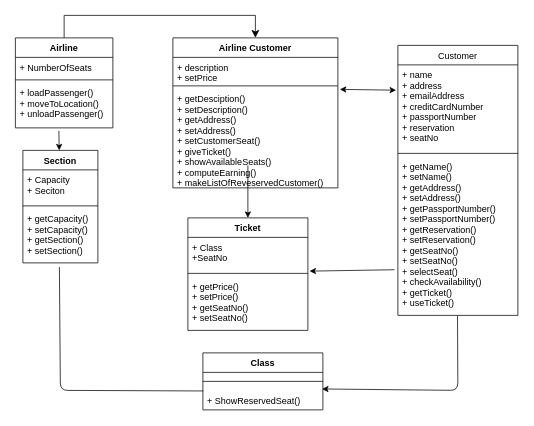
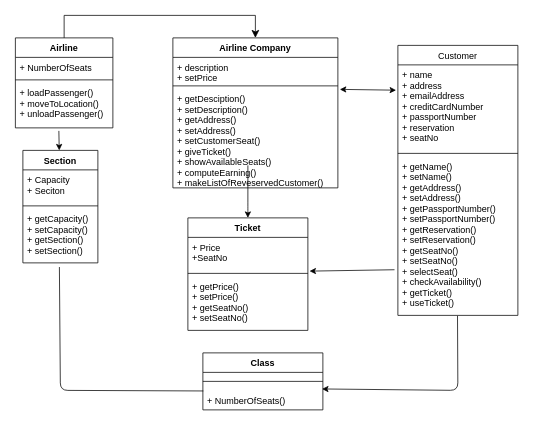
node "Airline Customer": label "Airline Customer" -> "Airline Company"
node "+ Class +SeatNo": label "+ Class +SeatNo" -> "+ Price +SeatNo"
node "+ ShowReservedSeat()": label "+ ShowReservedSeat()" -> "+ NumberOfSeats()"
